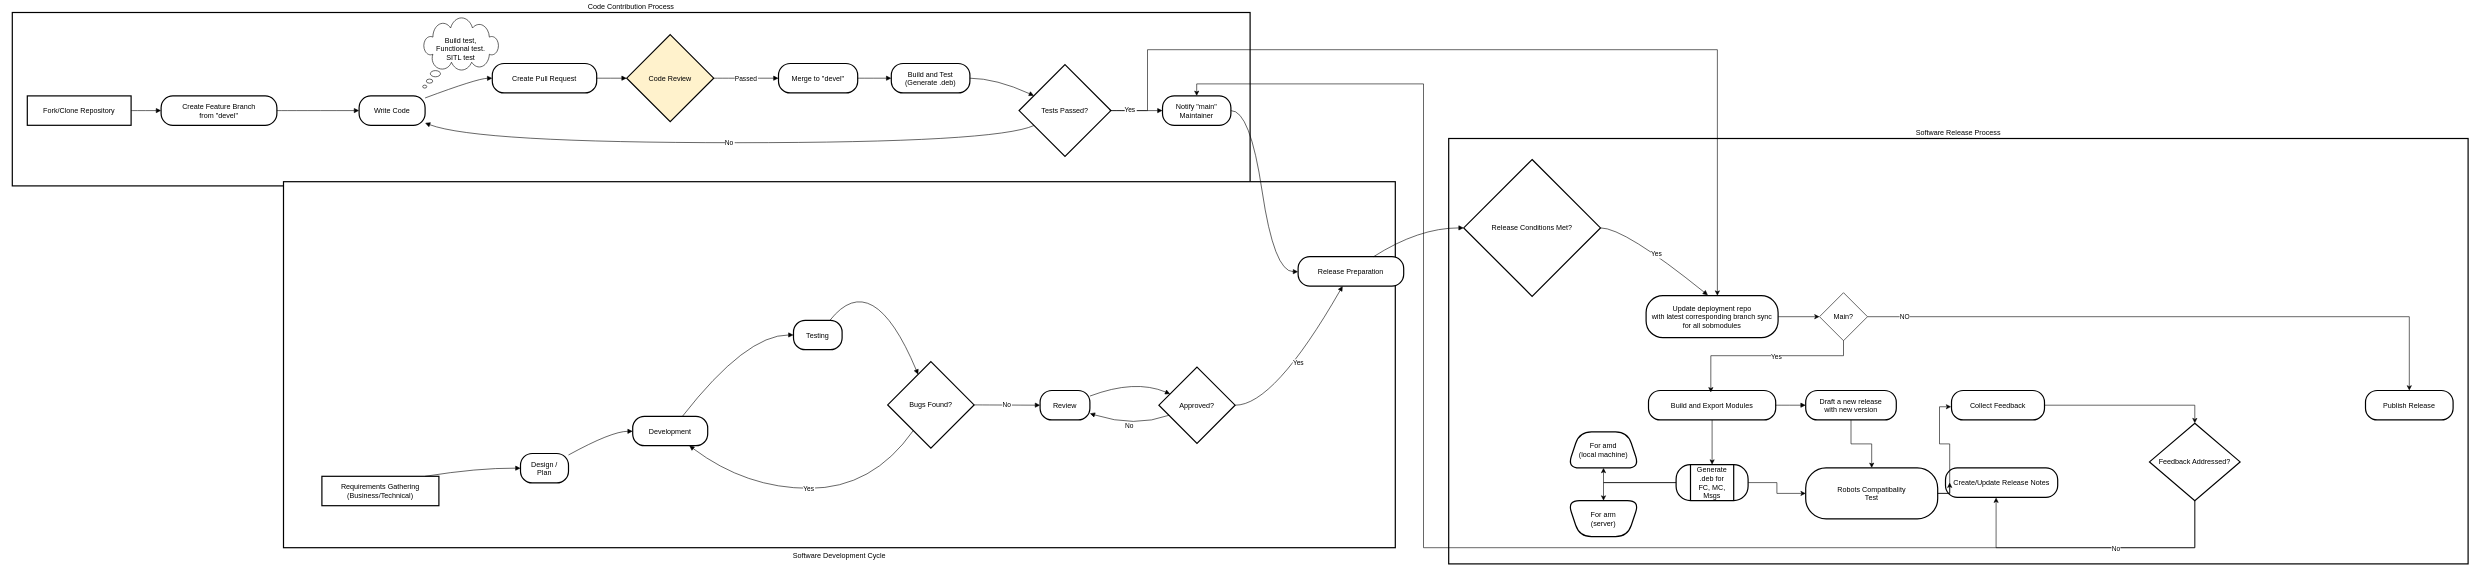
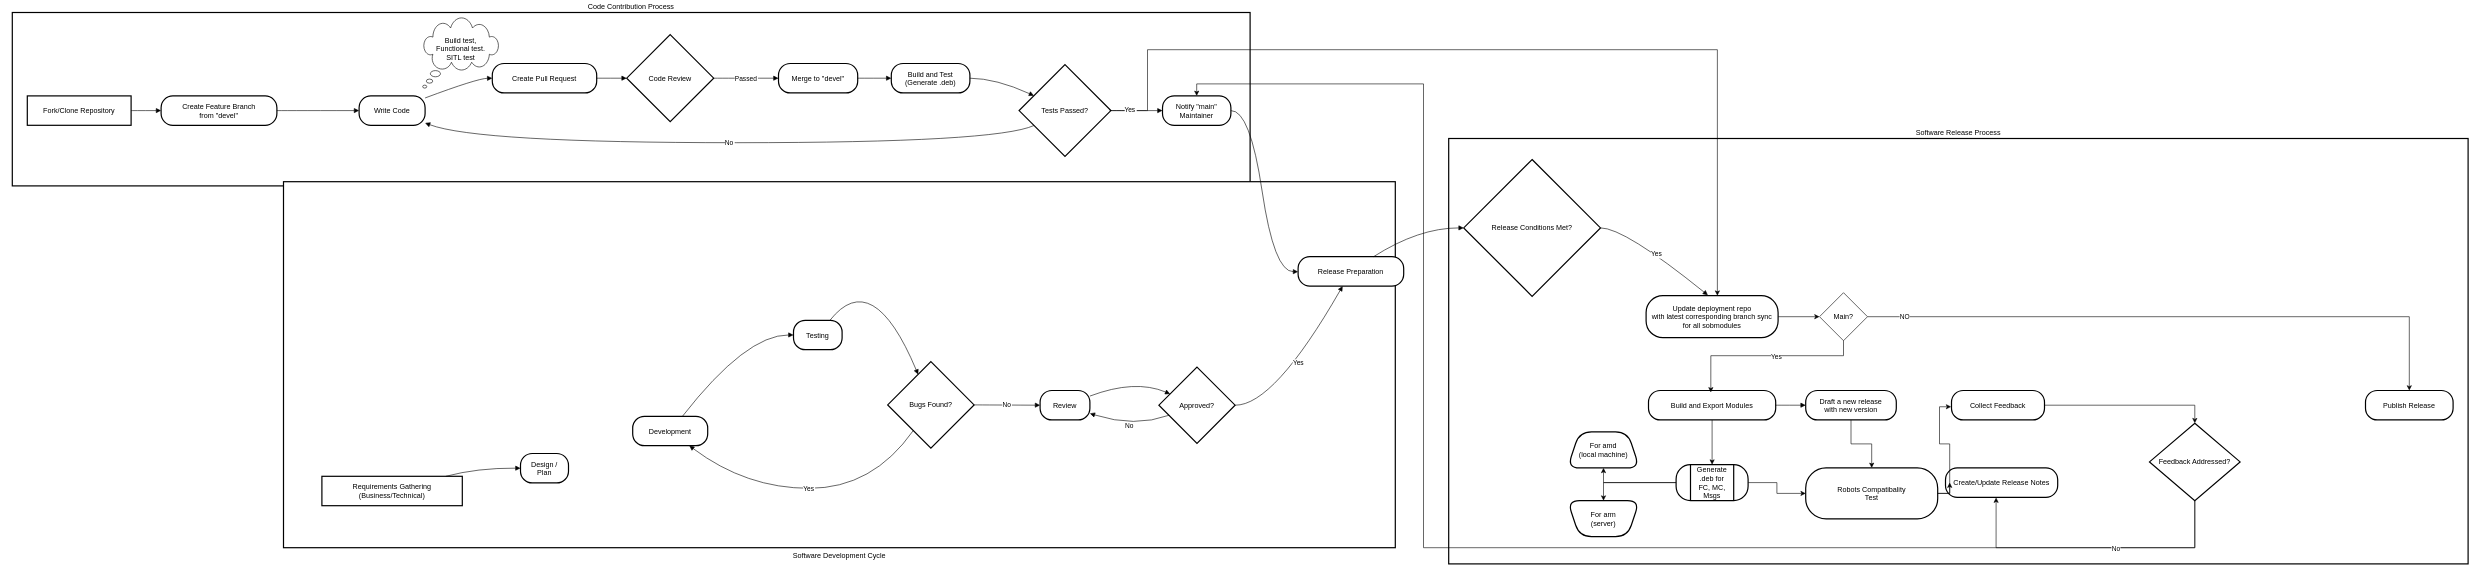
node "Code Review": fillcolor #fff2cc -> #ffffff
edge "Design / Plan" -> "Development": removed
node "Requirements Gathering (Business/Technical)": size 117x29 -> 140x29
